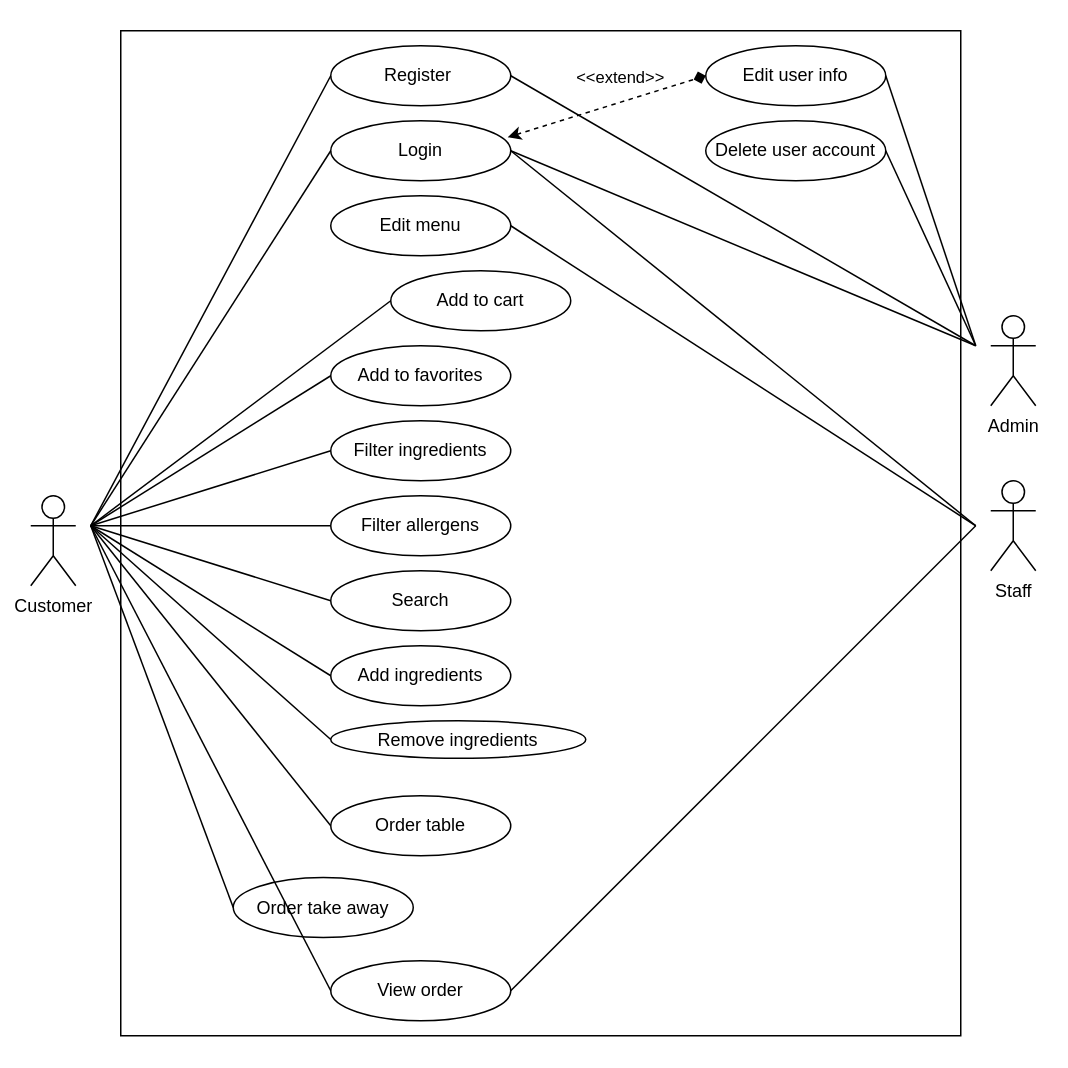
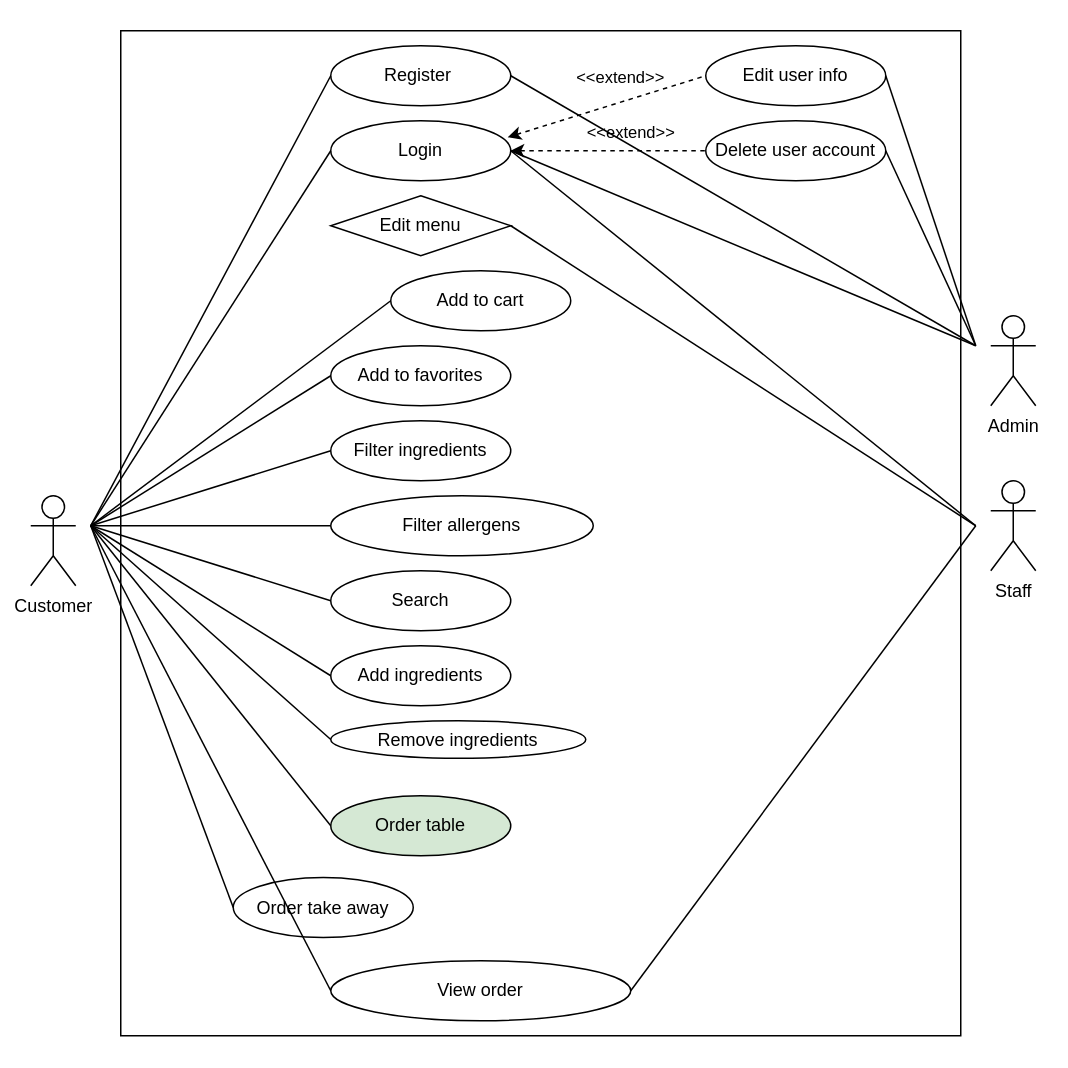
edge "Edit user info" -- "Login": arrowhead diamond -> none
edge "Delete user account" -> "Login": added, label "<<extend>>"
node "Edit menu": shape ellipse -> diamond
node "Filter allergens": size 180x60 -> 263x60
node "Order table": fillcolor #ffffff -> #d5e8d4
node "View order": size 180x60 -> 300x60
